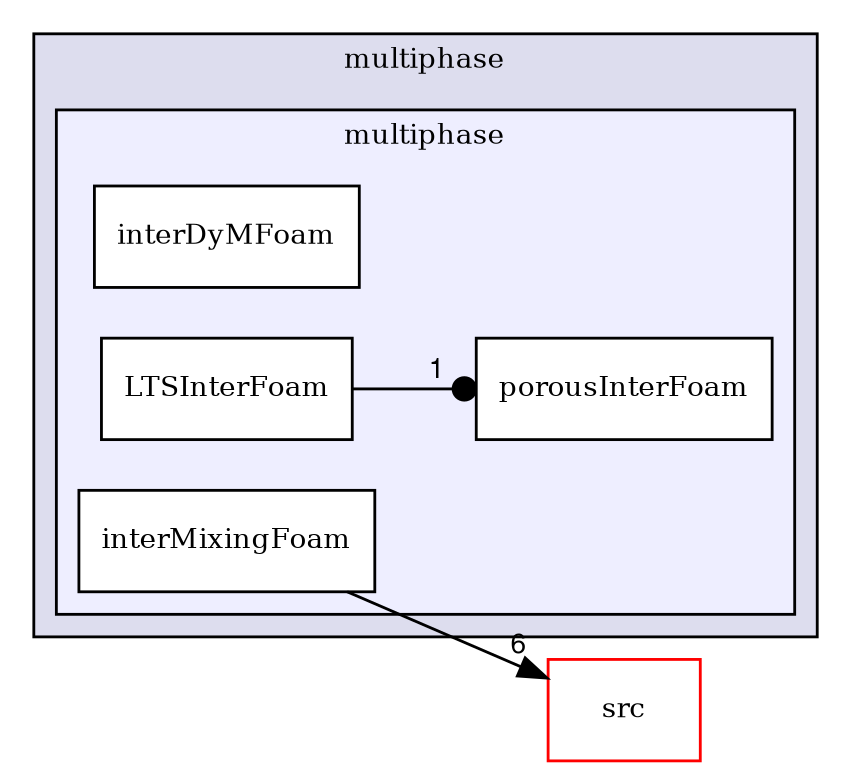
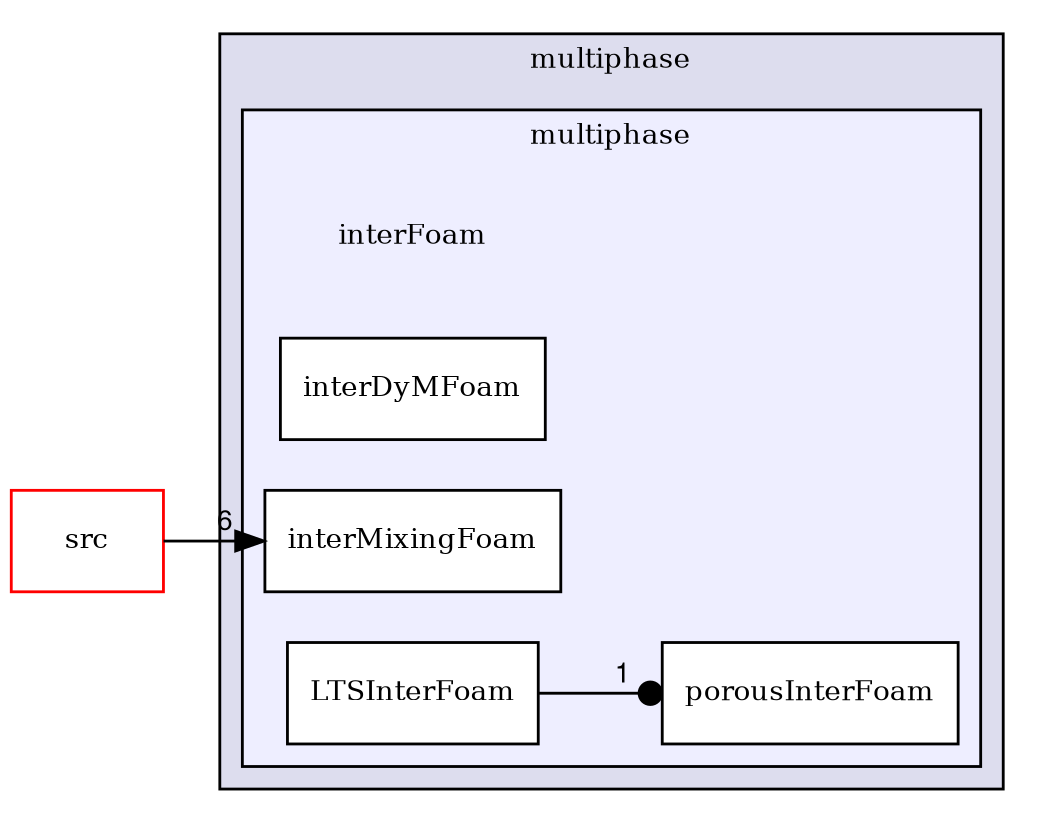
node "interFoam": added
edge "interMixingFoam" -> "src": reversed
